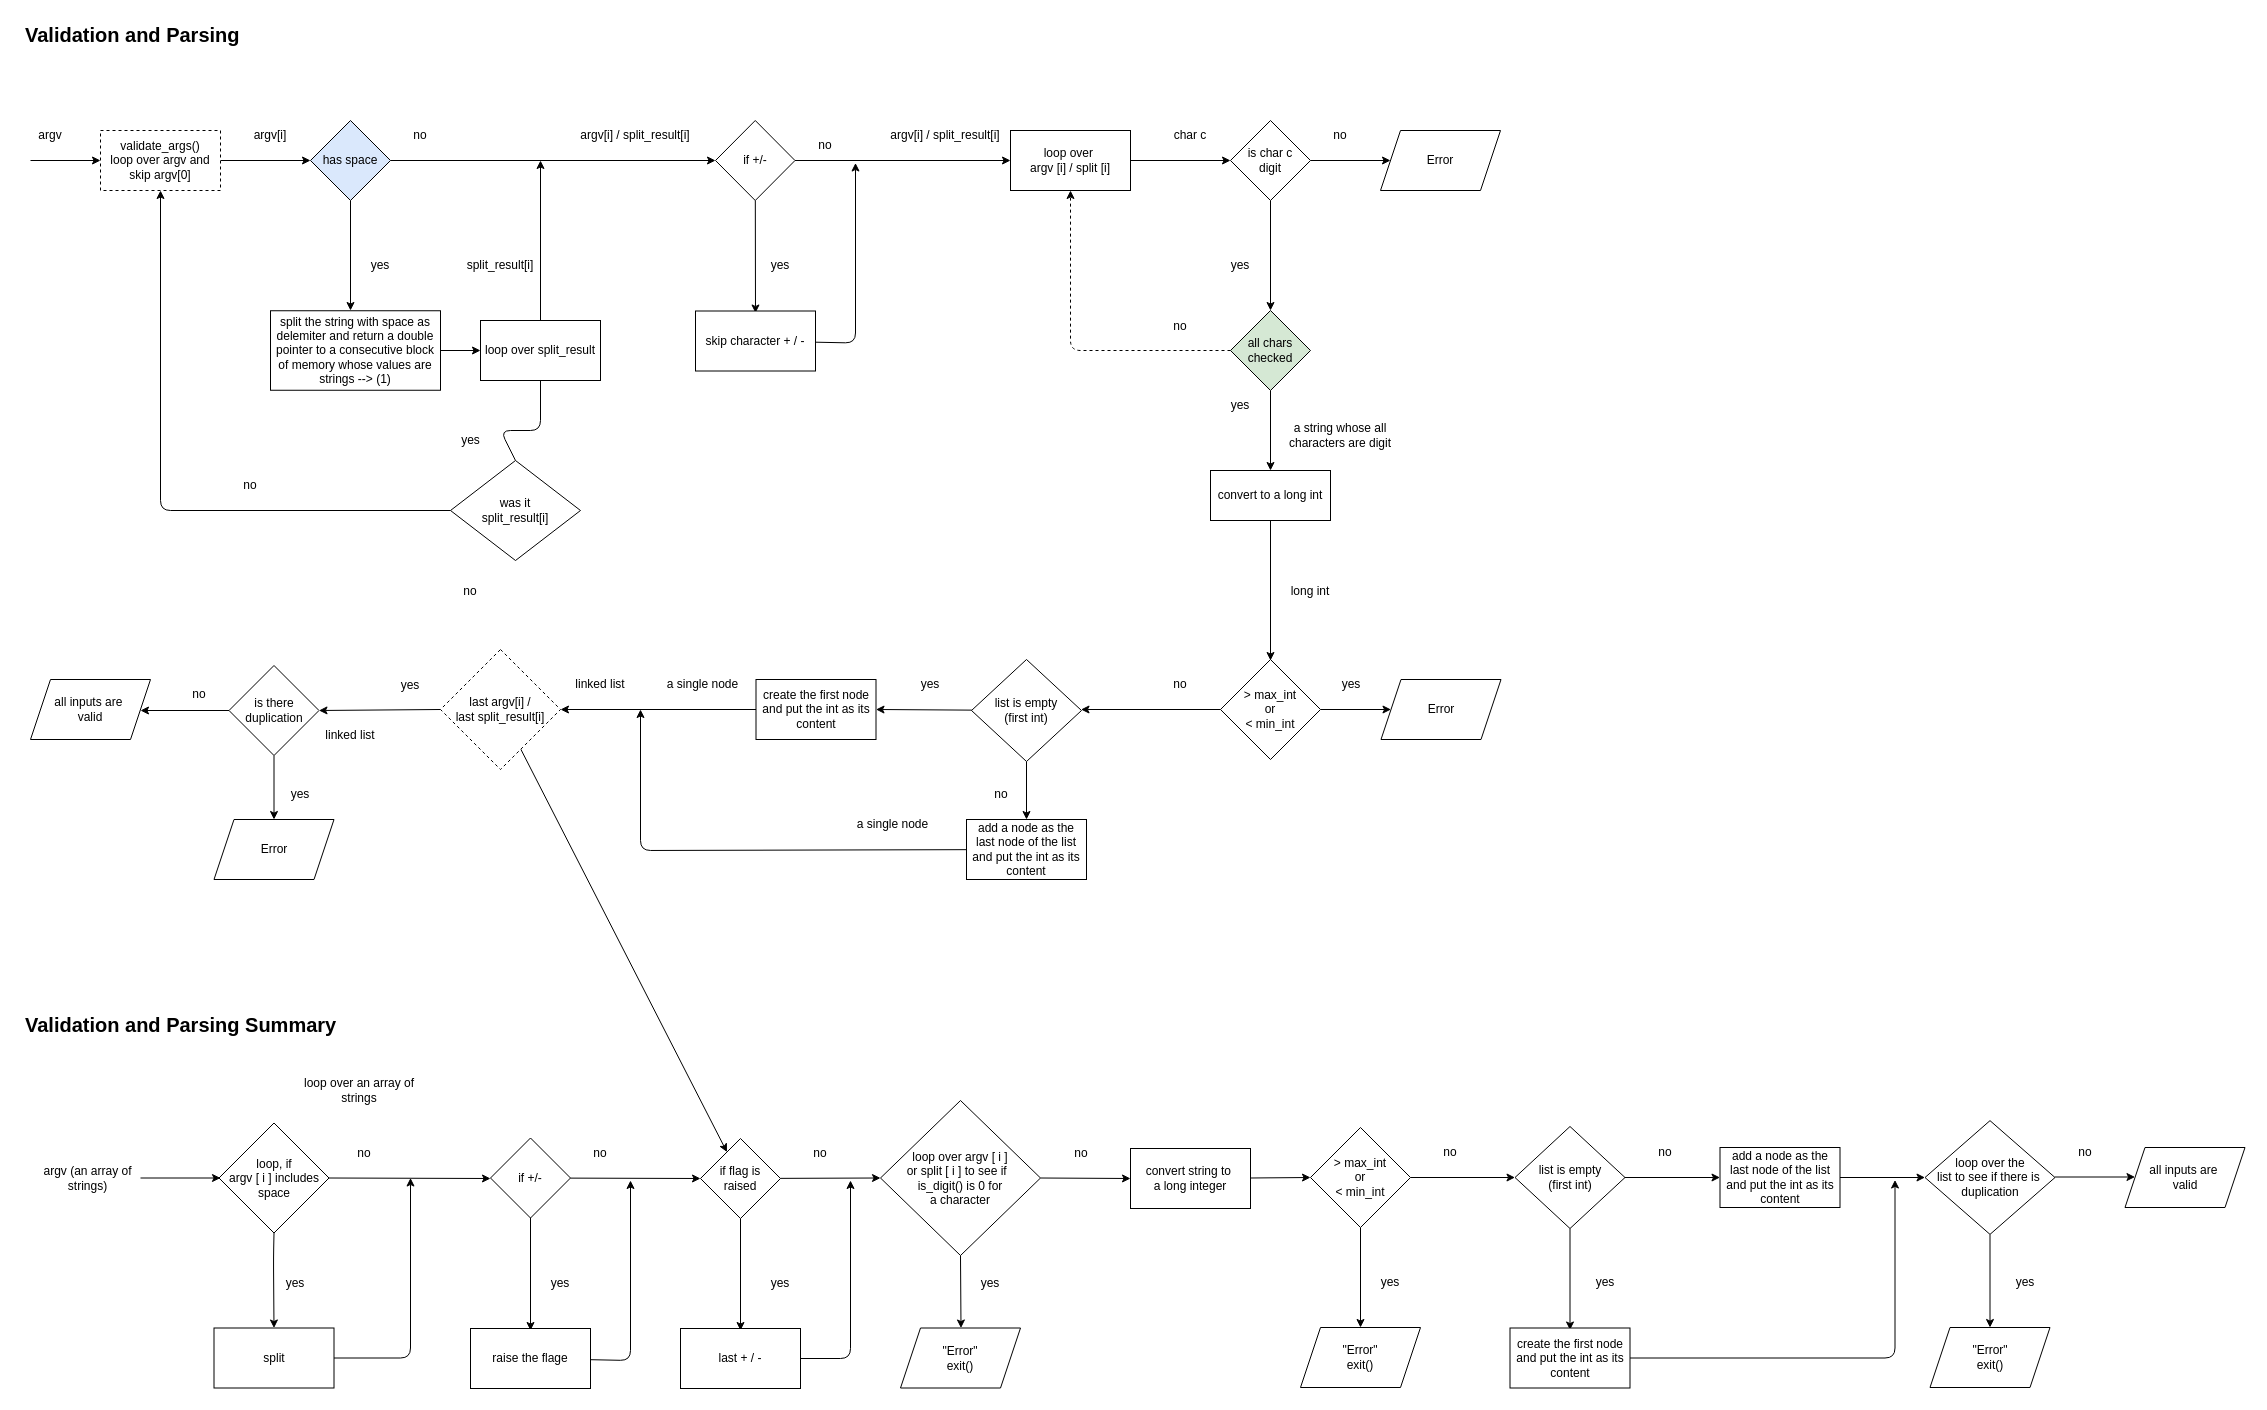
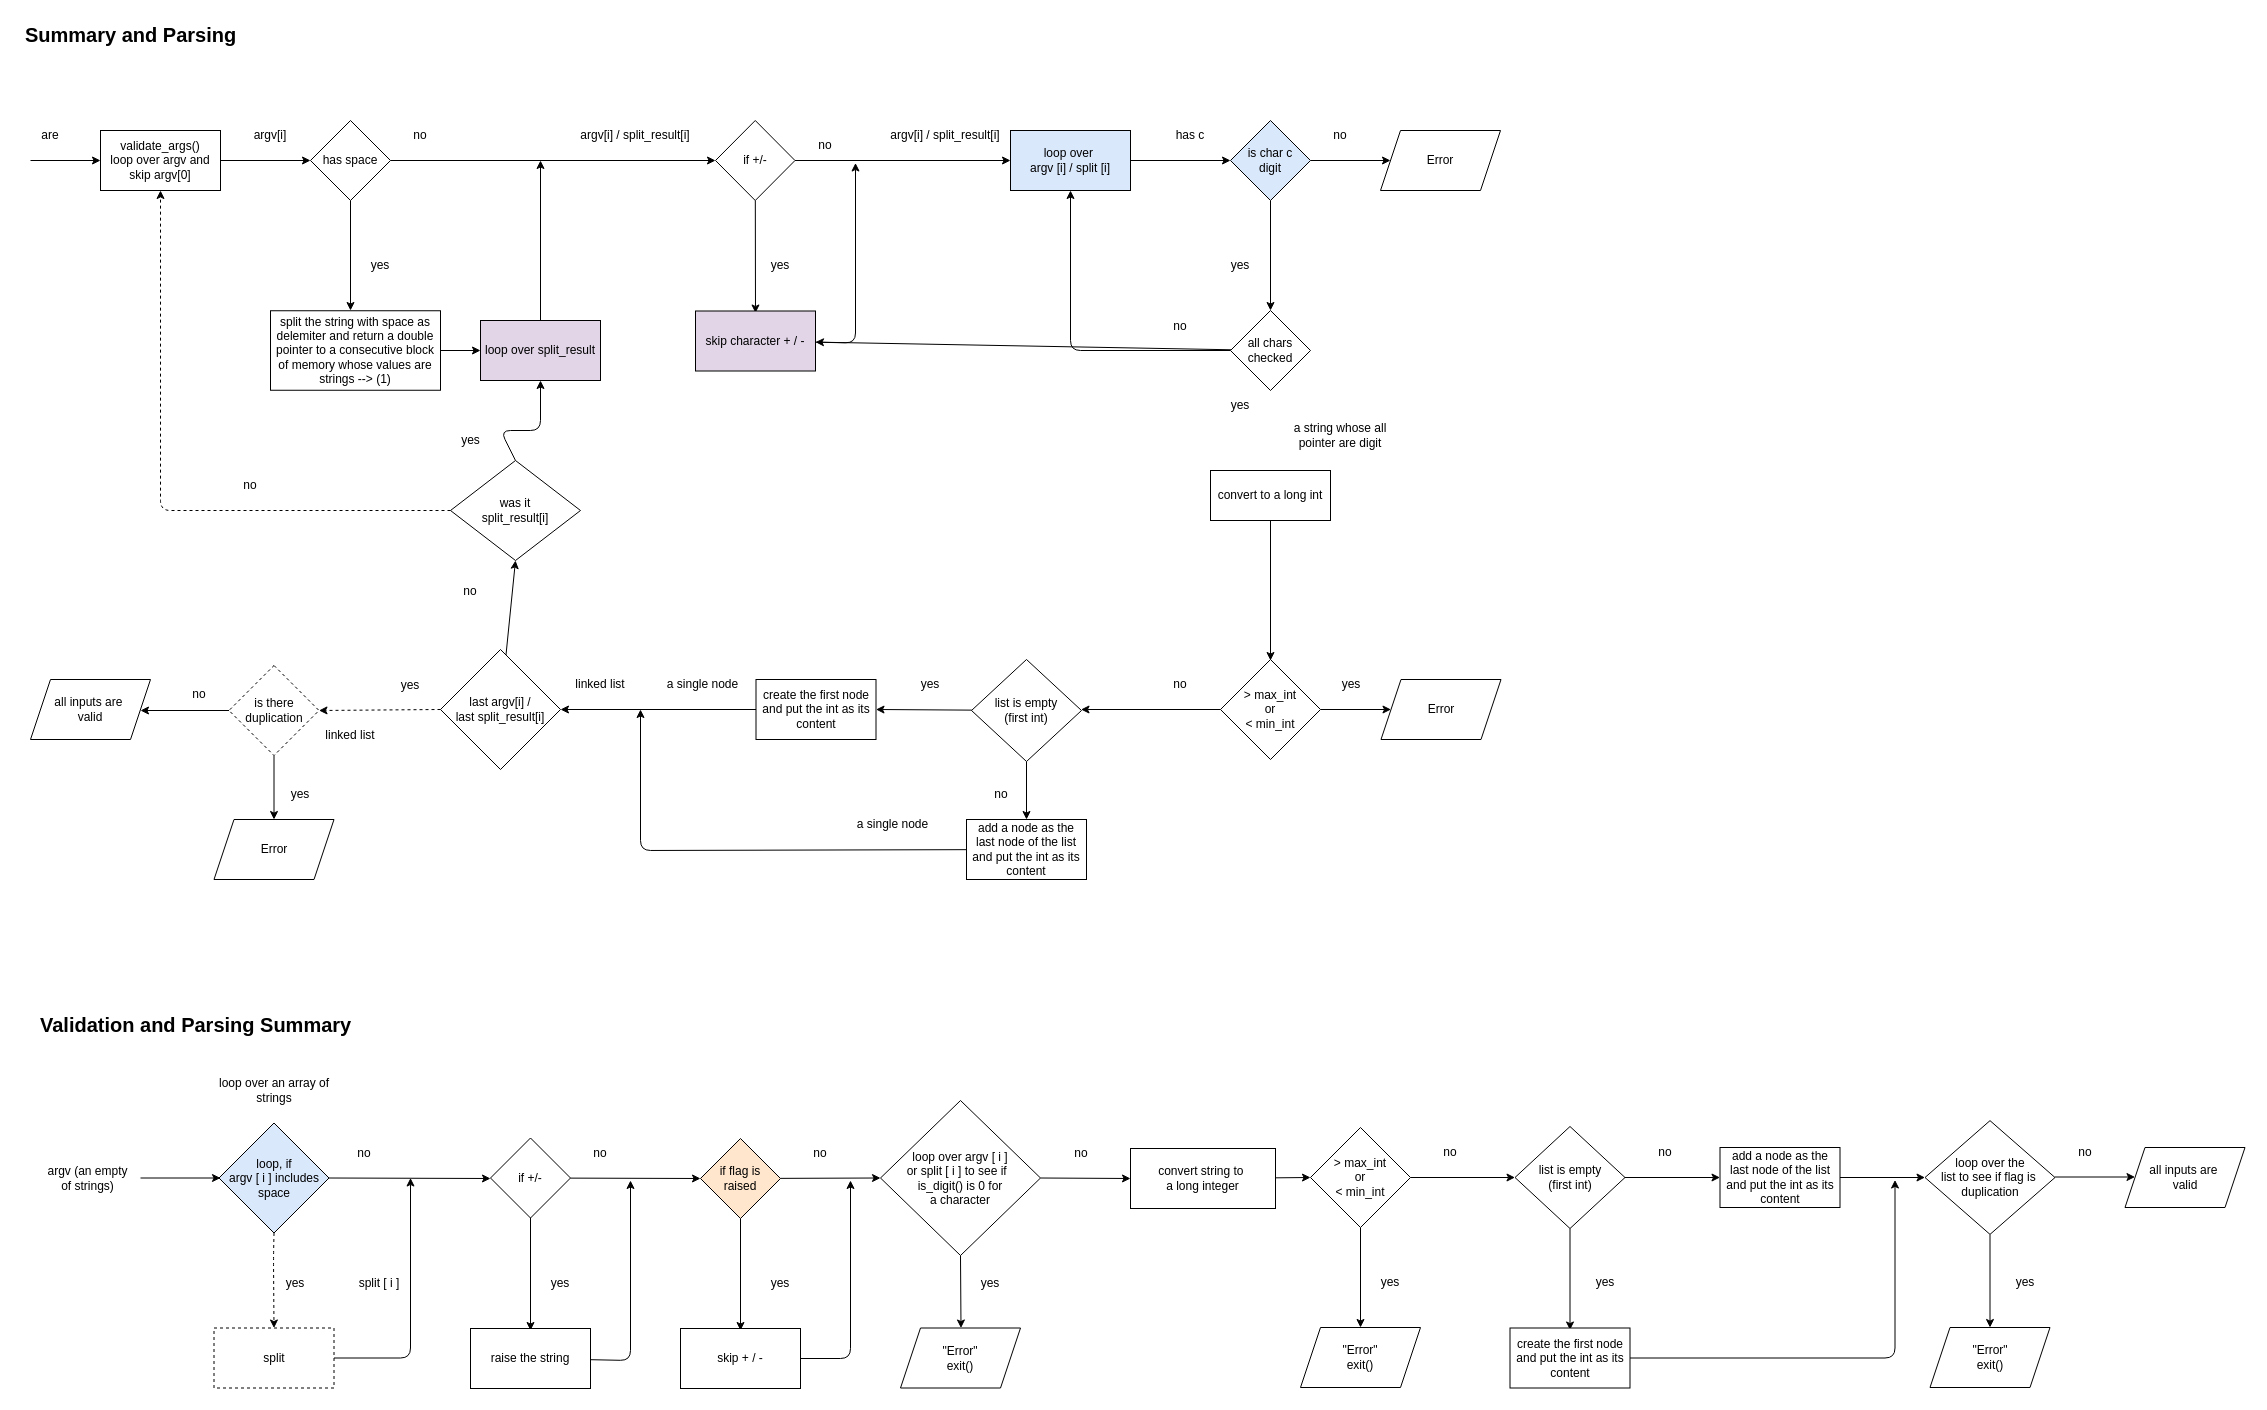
node "Validation and Parsing": label "Validation and Parsing" -> "Summary and Parsing"
node "argv": label "argv" -> "are"
node "char c": label "char c" -> "has c"
node "validate_args() loop over argv and skip argv[0]": style dashed -> solid
node "has space": fillcolor #dae8fc -> #ffffff
node "loop over argv [i] / split [i]": fillcolor #ffffff -> #dae8fc
node "is char c digit": fillcolor #ffffff -> #dae8fc
node "split_result[i]": removed
node "skip character + / -": fillcolor #ffffff -> #e1d5e7
node "loop over split_result": fillcolor #ffffff -> #e1d5e7
edge "all chars checked" -> "loop over argv [i] / split [i]": style dashed -> solid
node "all chars checked": fillcolor #d5e8d4 -> #ffffff
edge "loop over split_result" -- "was it split_result[i]": arrowhead none -> classic
edge "all chars checked" -> "convert to a long int": now "all chars checked" -> "skip character + / -"
node "a string whose all characters are digit": label "a string whose all characters are digit" -> "a string whose all pointer are digit"
edge "was it split_result[i]" -> "validate_args() loop over argv and skip argv[0]": style solid -> dashed
node "long int": removed
edge "last argv[i] / last split_result[i]" -> "is there duplication": style solid -> dashed
node "last argv[i] / last split_result[i]": style dashed -> solid
node "is there duplication": style solid -> dashed
edge "last argv[i] / last split_result[i]" -> "if flag is raised": now "last argv[i] / last split_result[i]" -> "was it split_result[i]"
node "Validation and Parsing Summary": moved (196, 1031) -> (211, 1031)
node "loop over an array of strings": moved (359, 1091) -> (274, 1091)
node "loop, if argv [ i ] includes space": fillcolor #ffffff -> #dae8fc
node "loop over the list to see if there is duplication": label "loop over the list to see if there is duplication" -> "loop over the list to see if flag is duplication"
node "argv (an array of strings)": label "argv (an array of strings)" -> "argv (an empty of strings)"
node "if flag is raised": fillcolor #ffffff -> #ffe6cc
node "convert string to a long integer": size 120x60 -> 145x60
edge "loop, if argv [ i ] includes space" -> "split": style solid -> dashed
node "split [ i ]": added
node "split": style solid -> dashed
node "raise the flage": label "raise the flage" -> "raise the string"
node "last + / -": label "last + / -" -> "skip + / -"
